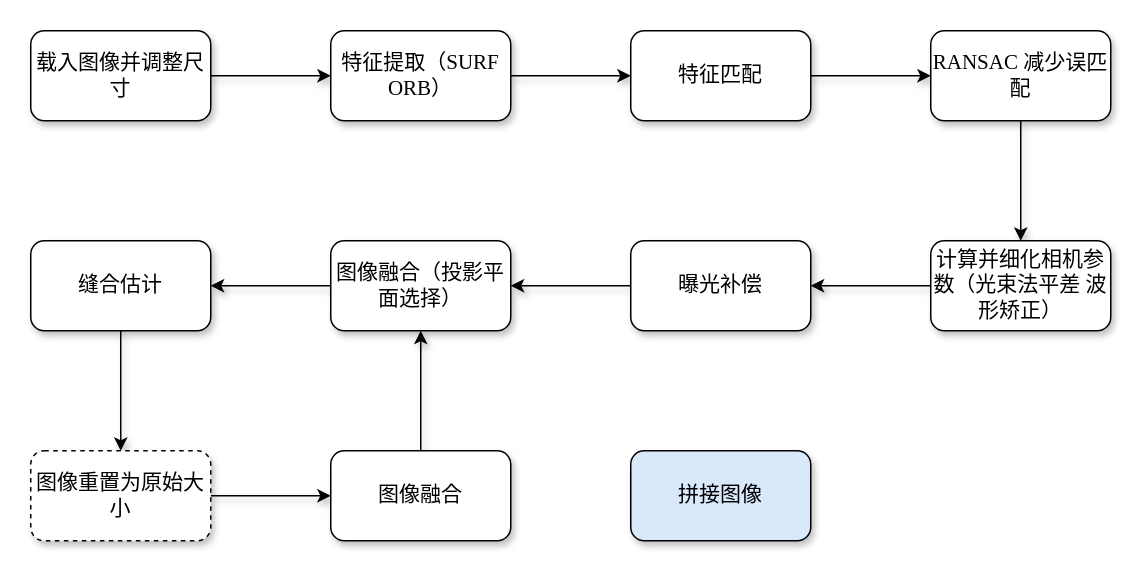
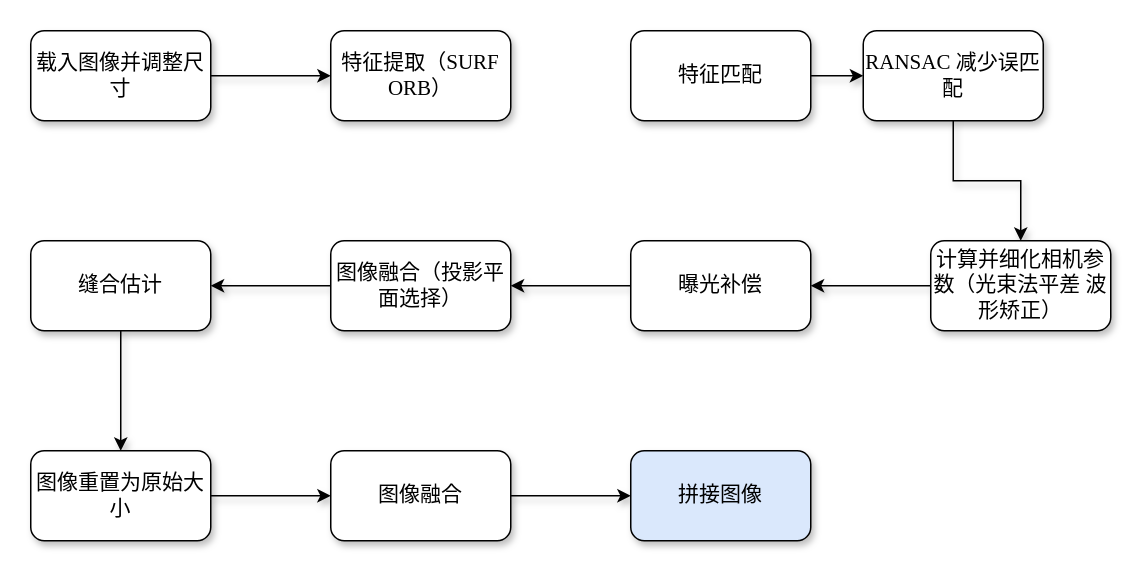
edge "特征提取（SURF ORB）" -> "特征匹配": removed
node "RANSAC 减少误匹配": moved (1021, 76) -> (953, 76)
edge "图像融合" -> "图像融合（投影平面选择）": now "图像融合" -> "拼接图像"
node "图像重置为原始大小": style dashed -> solid
